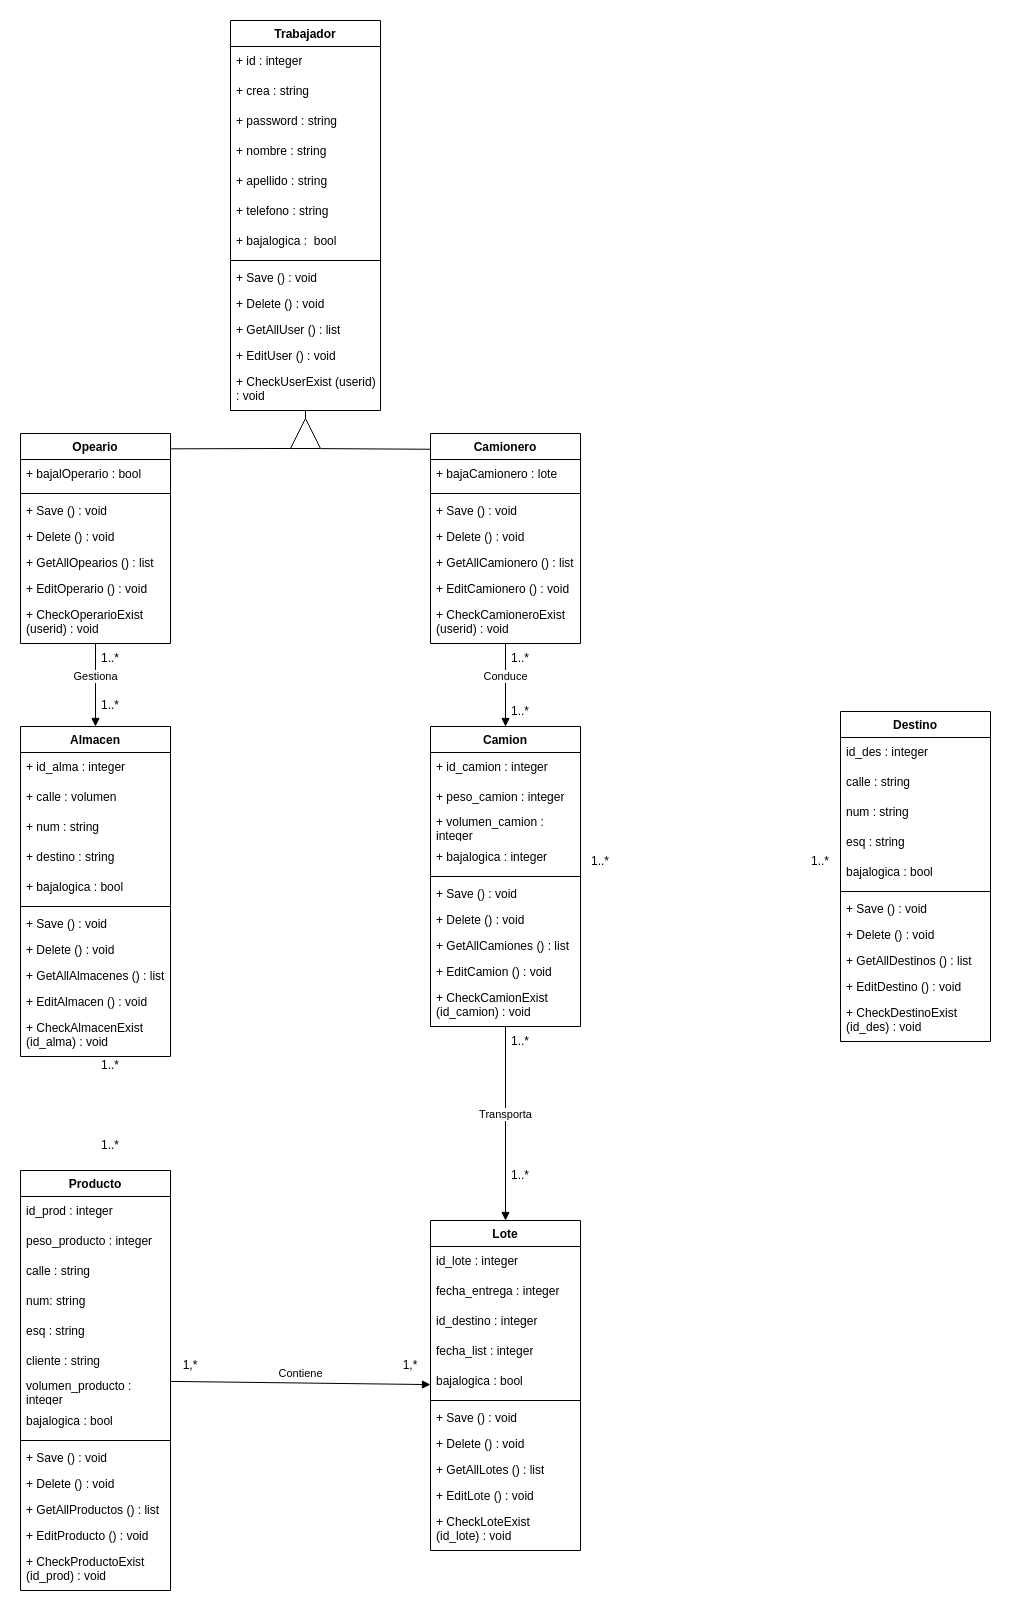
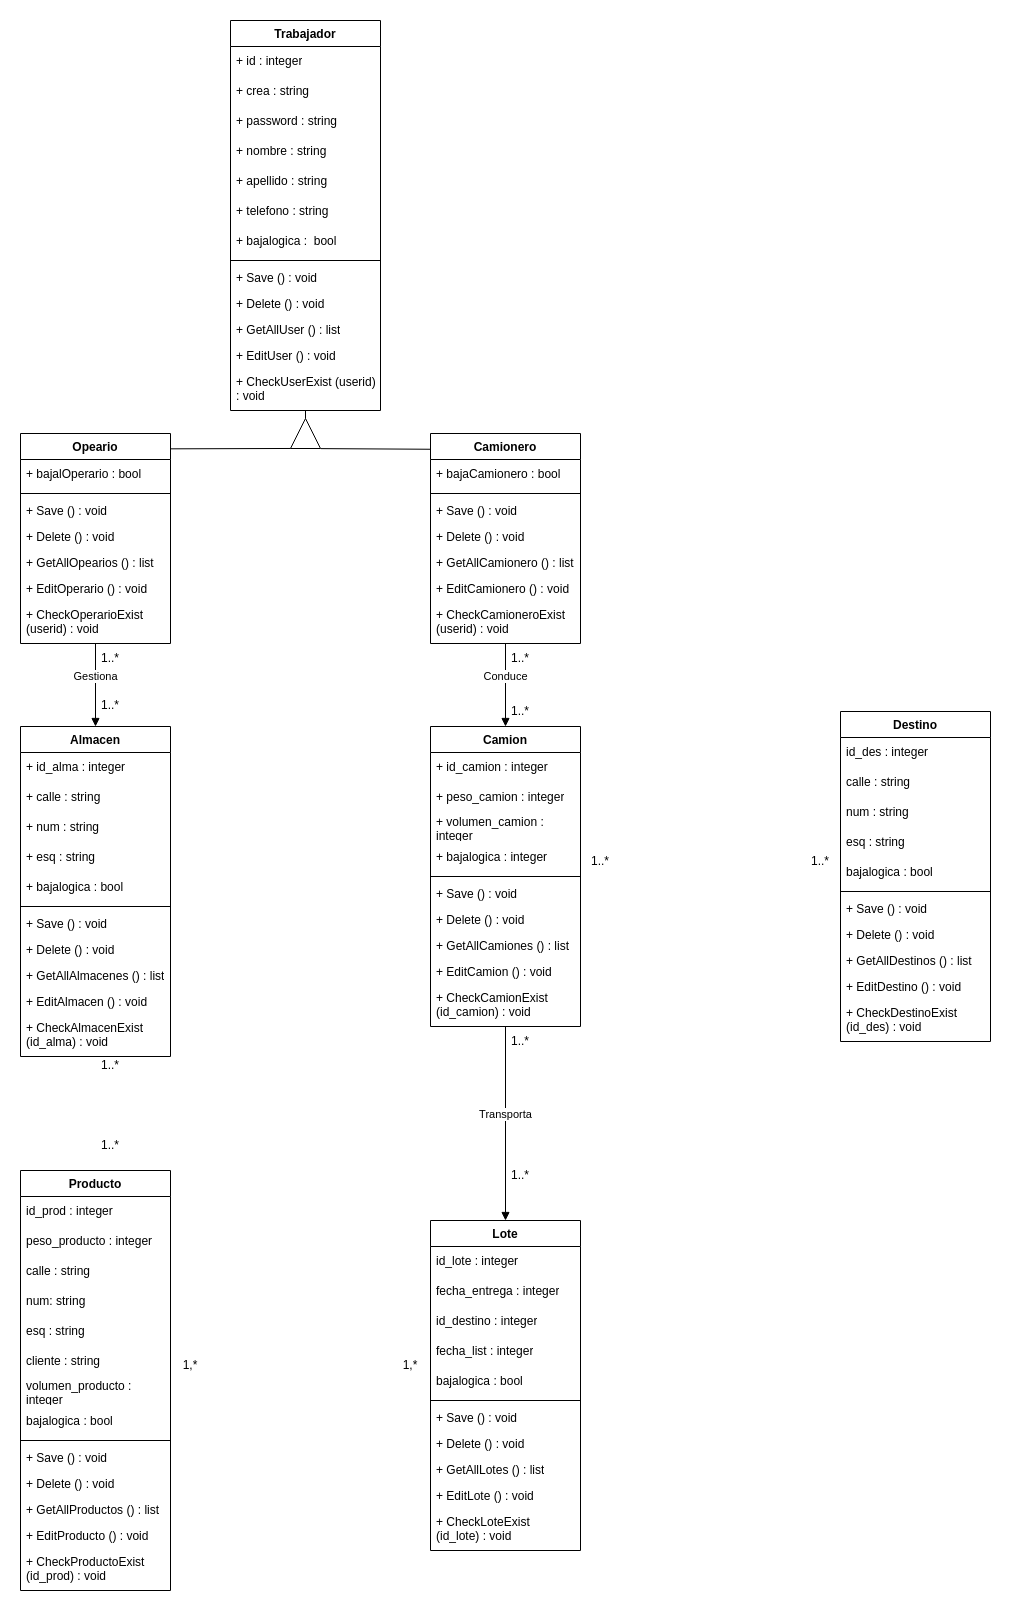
node "+ bajaCamionero : lote": label "+ bajaCamionero : lote" -> "+ bajaCamionero : bool"
node "+ calle : volumen": label "+ calle : volumen" -> "+ calle : string"
node "+ destino : string": label "+ destino : string" -> "+ esq : string"
edge "Producto" -> "Lote": removed, label "Contiene"
